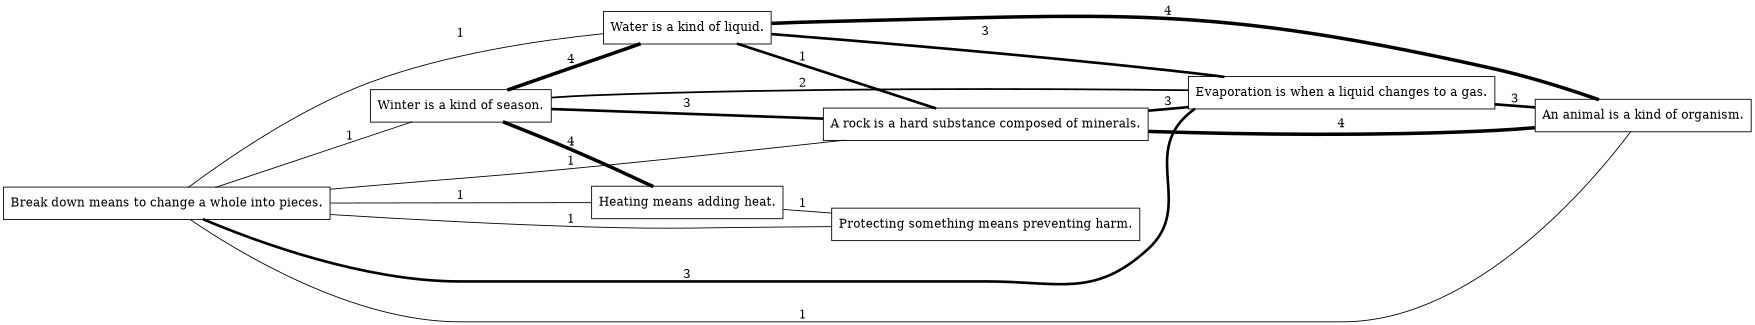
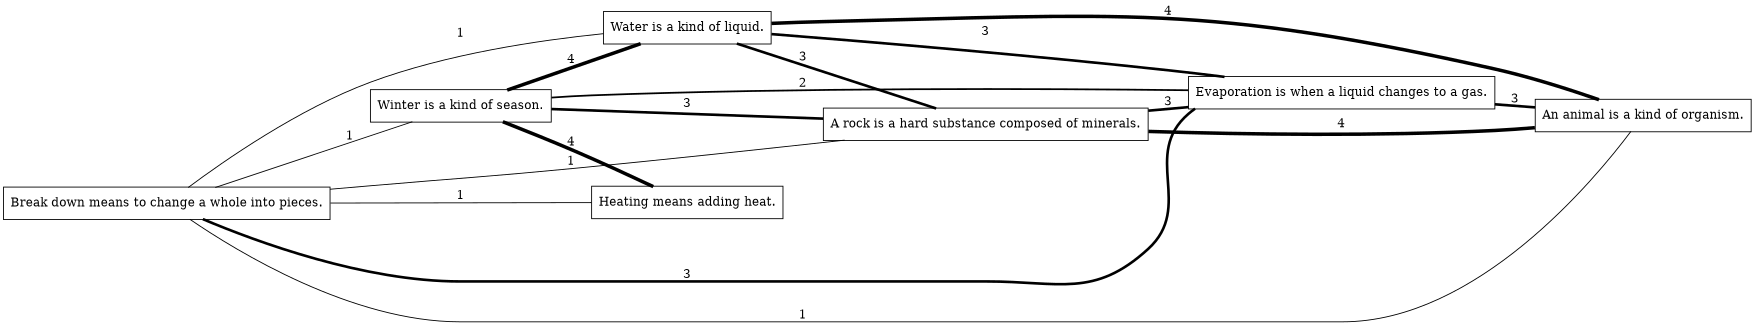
edge "Water is a kind of liquid." -- "A rock is a hard substance composed of minerals.": label "1" -> "3"
node "Protecting something means preventing harm.": removed
